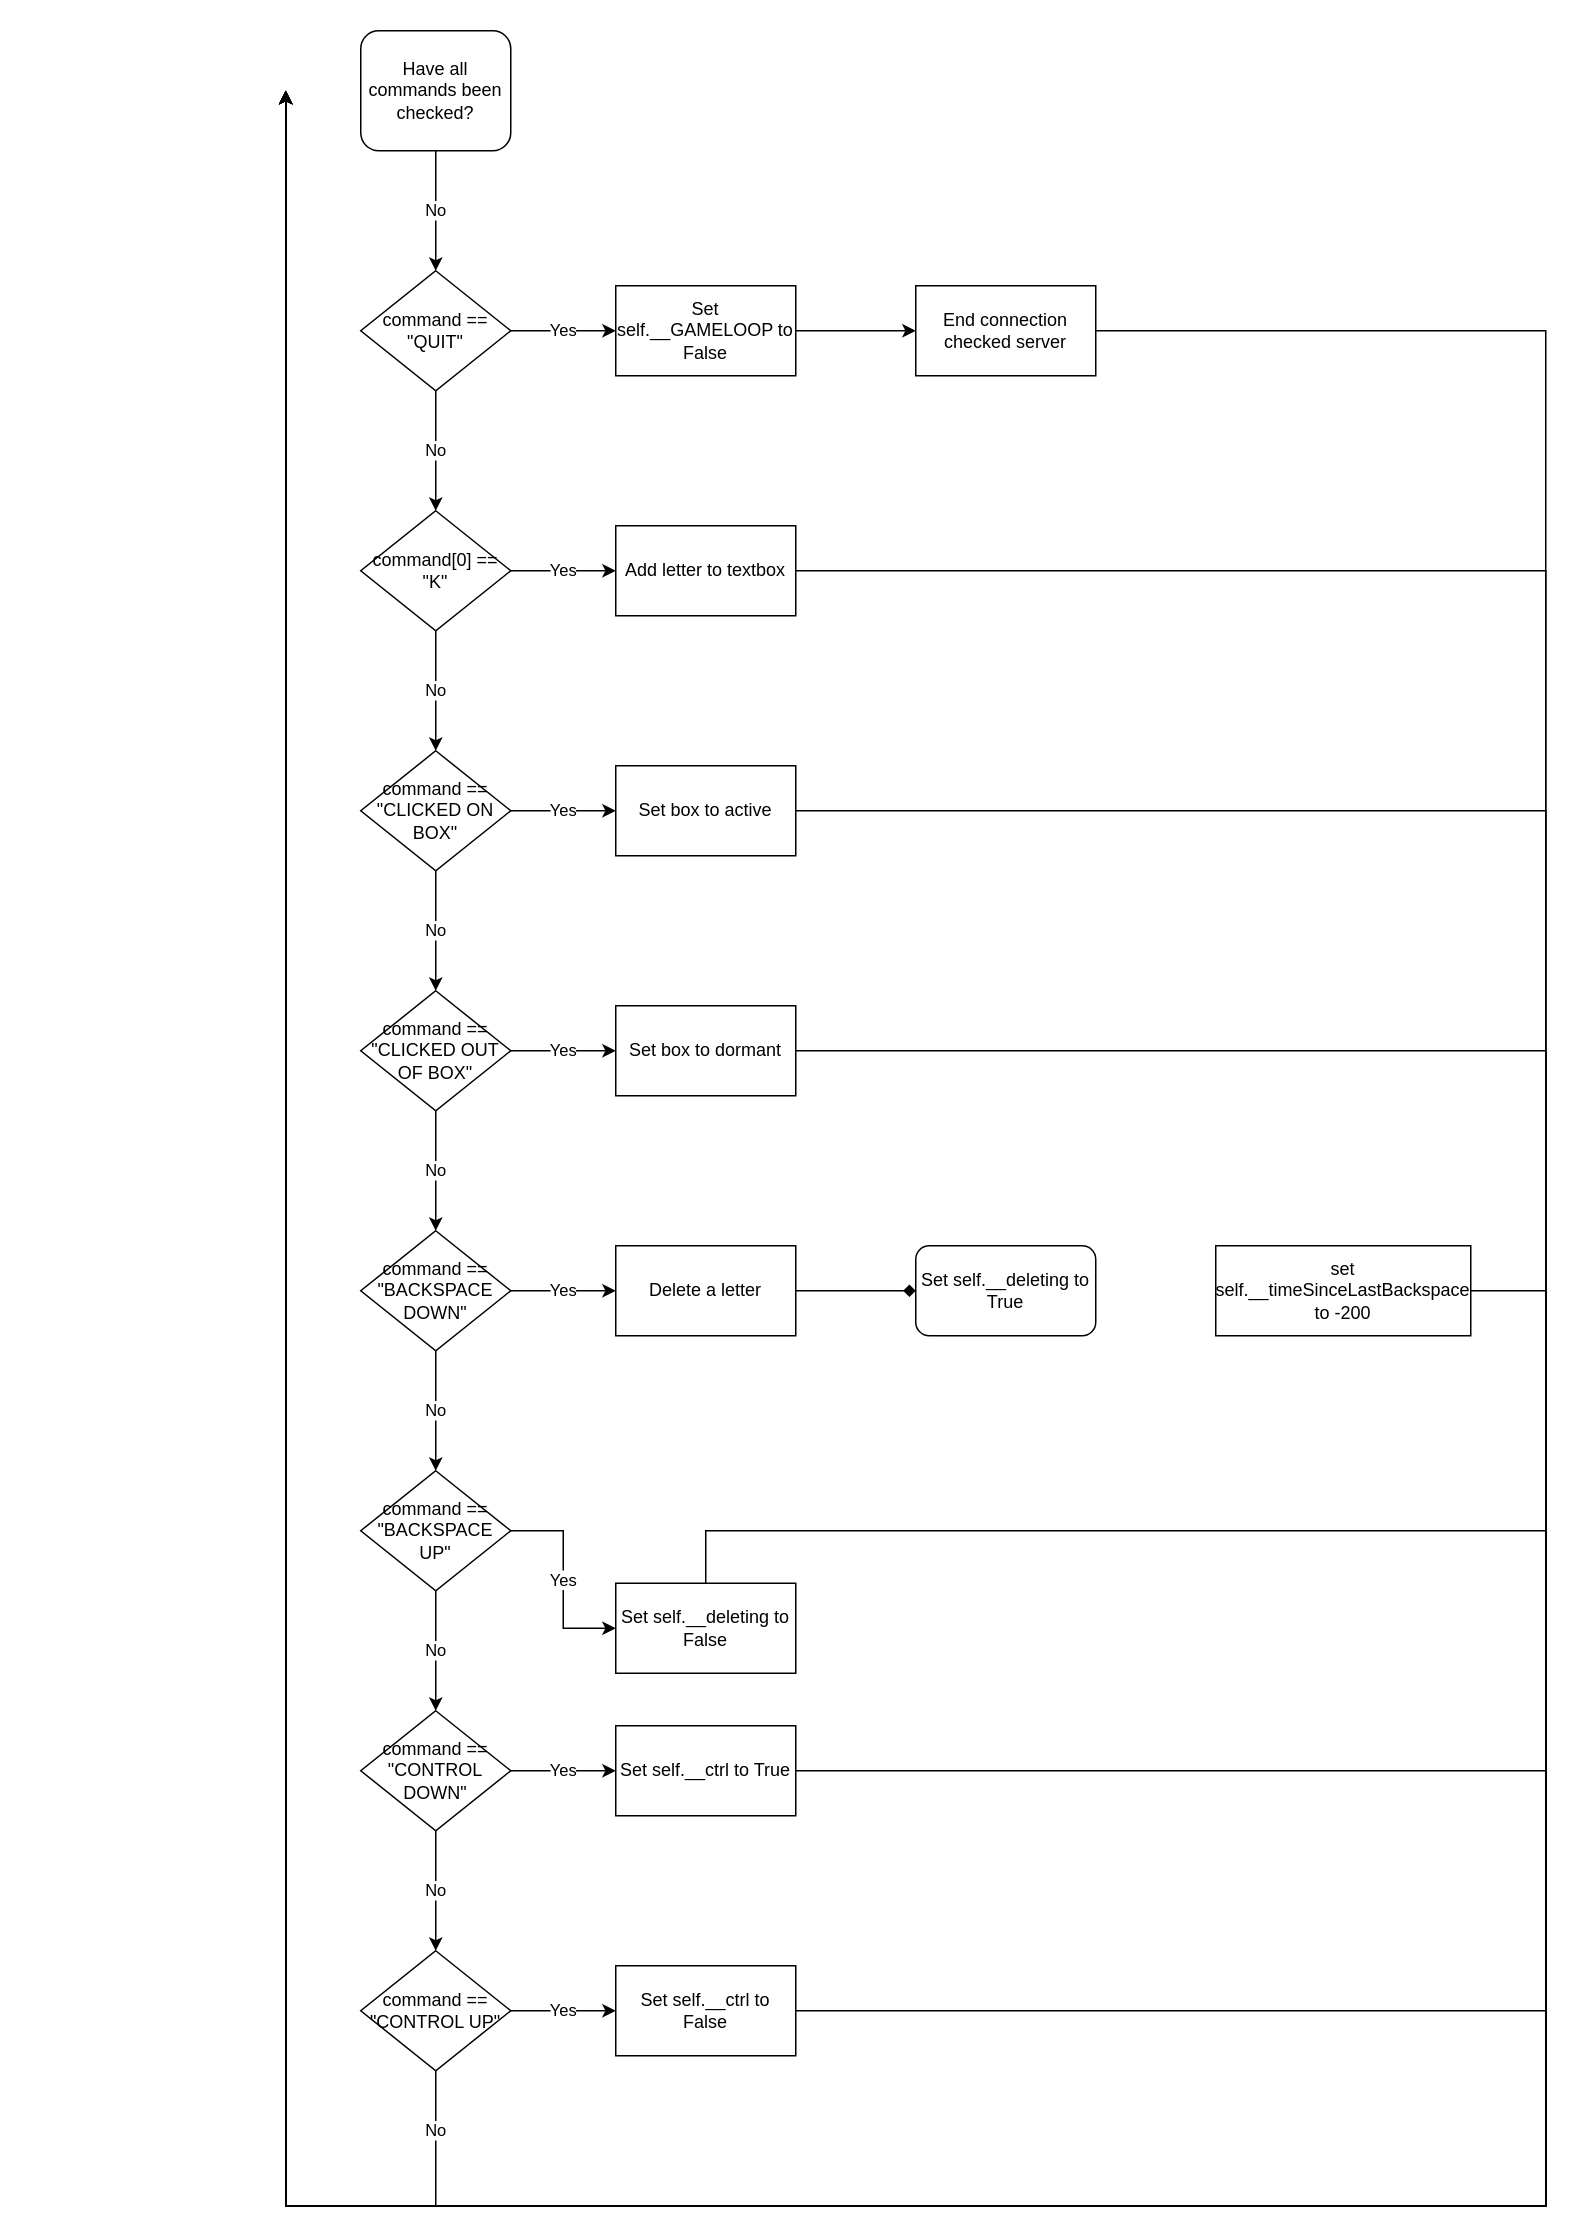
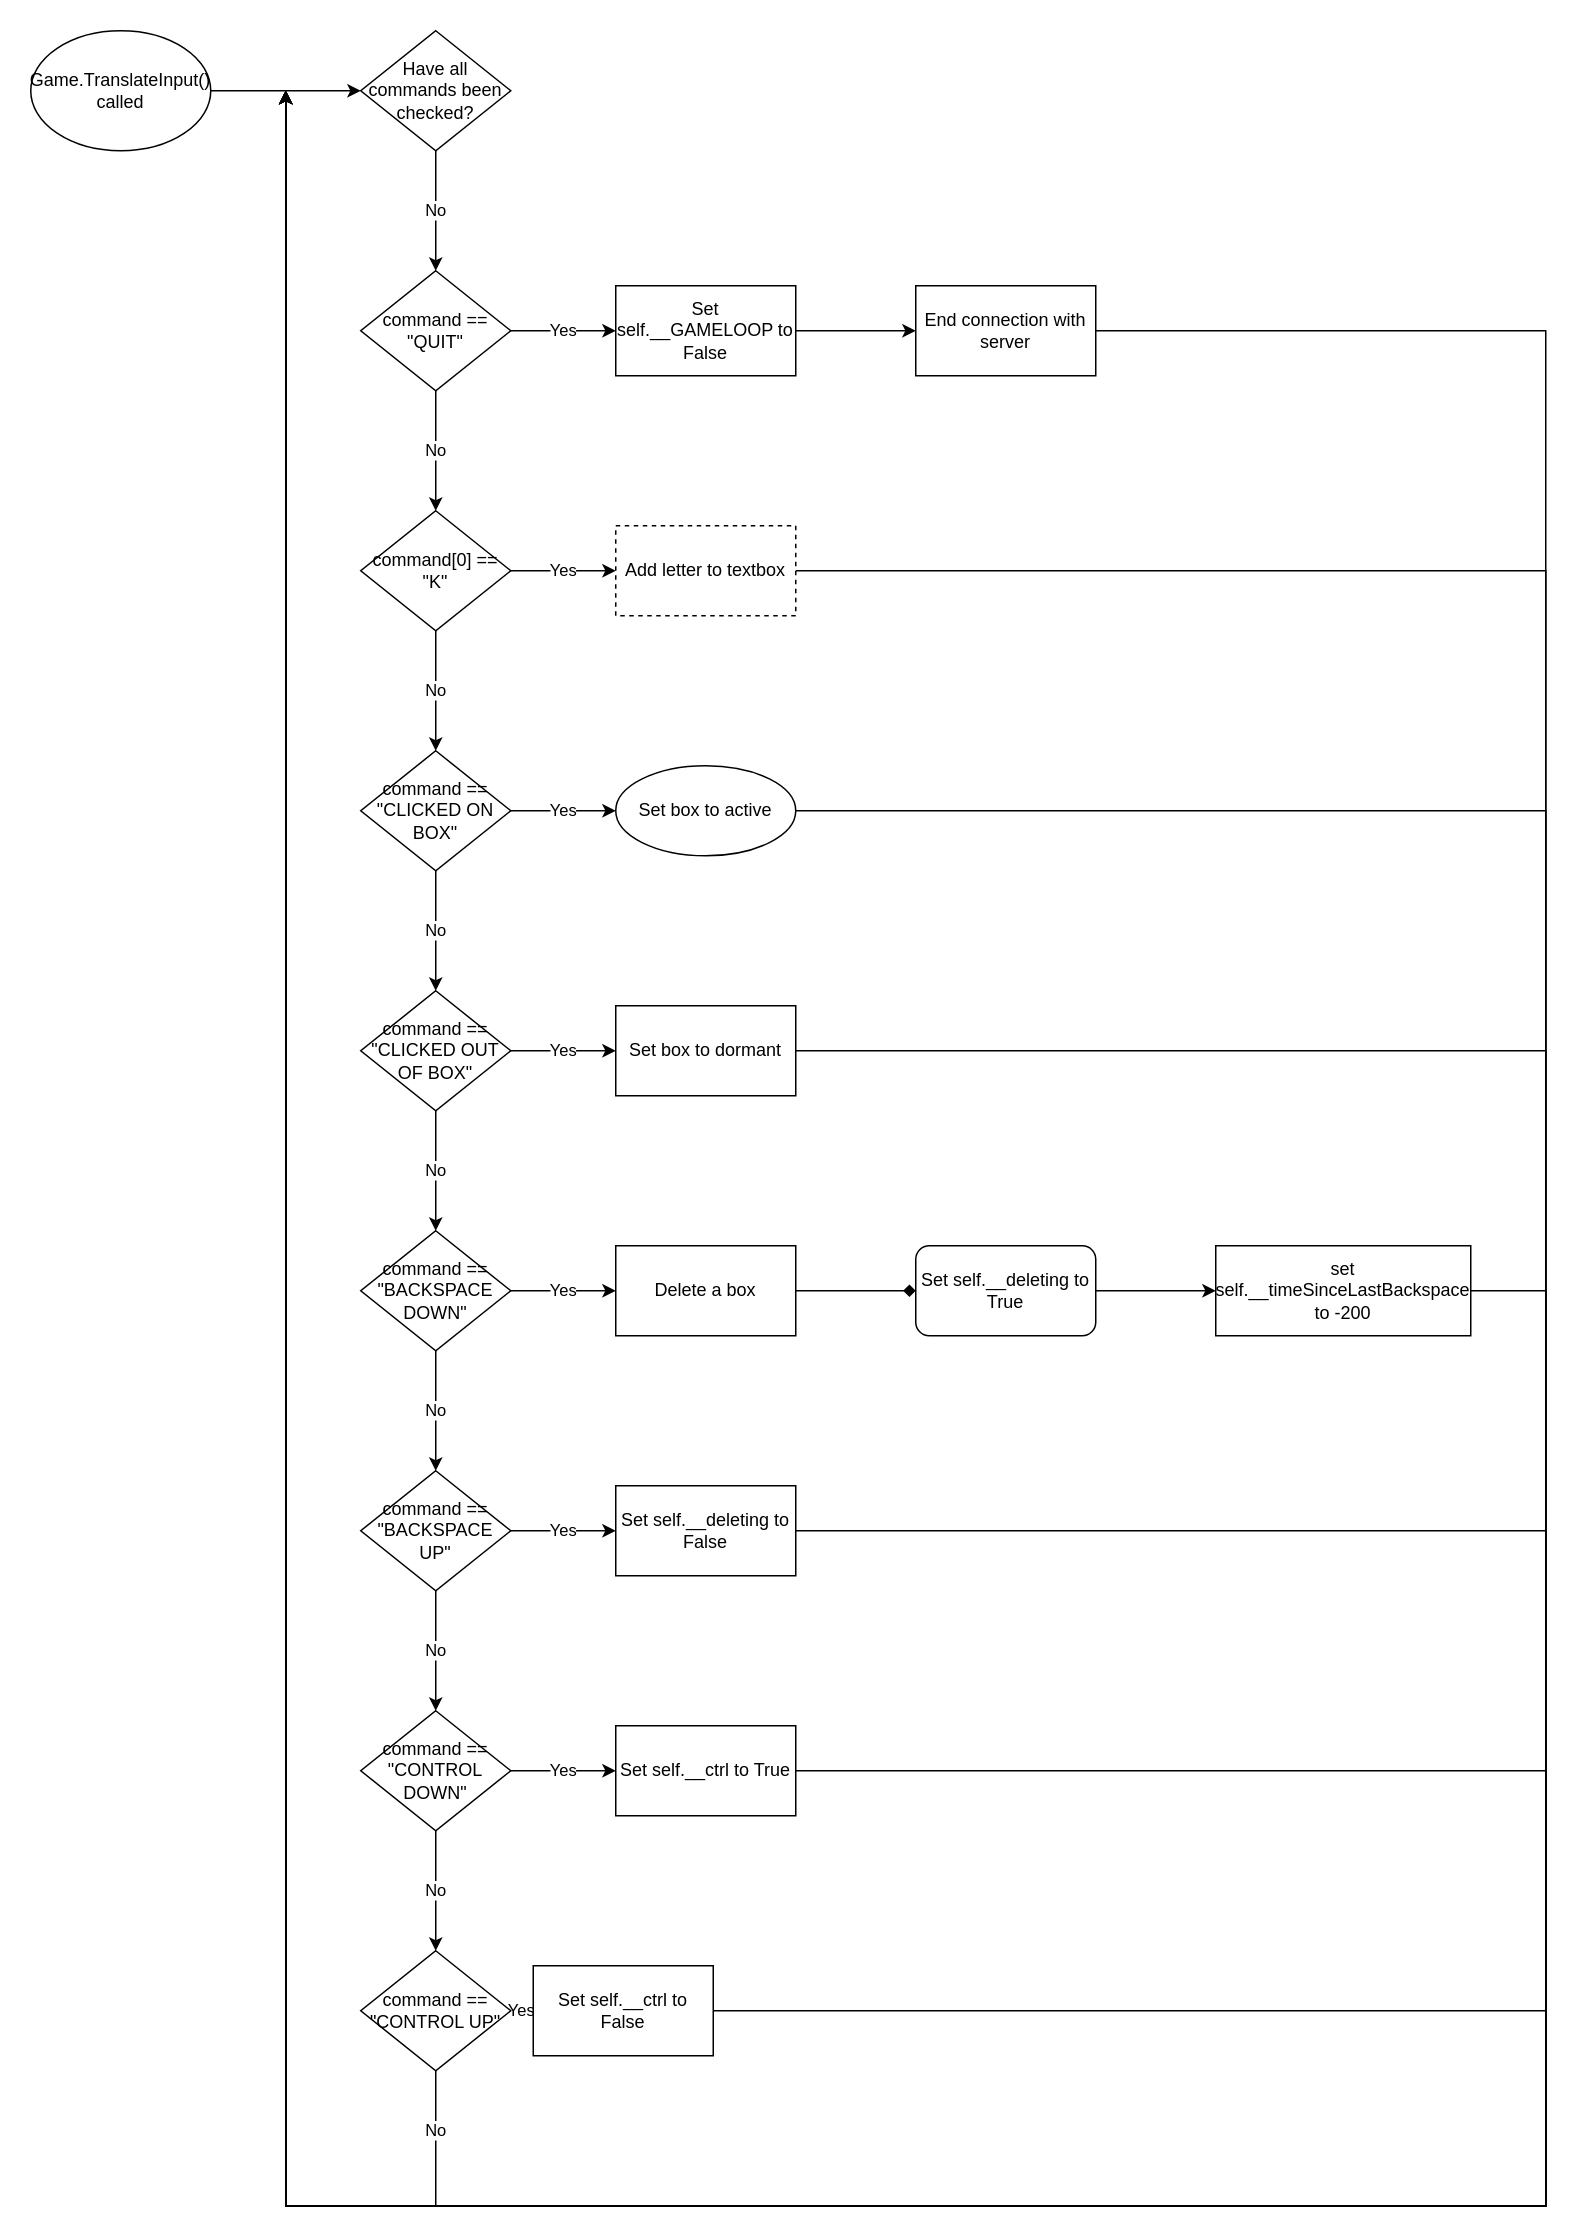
node "Game.TranslateInput() called": added
edge "Game.TranslateInput() called" -> "Have all commands been checked?": added
node "Have all commands been checked?": shape rounded rectangle -> diamond
node "End connection checked server": label "End connection checked server" -> "End connection with server"
node "Add letter to textbox": style solid -> dashed
node "Set box to active": shape rectangle -> ellipse
node "Delete a letter": label "Delete a letter" -> "Delete a box"
edge "Set self.__deleting to True" -> "set self.__timeSinceLastBackspace to -200": added
node "Set self.__deleting to False": moved (706, 1628) -> (706, 1531)
node "Set self.__ctrl to False": moved (706, 2011) -> (623, 2011)
